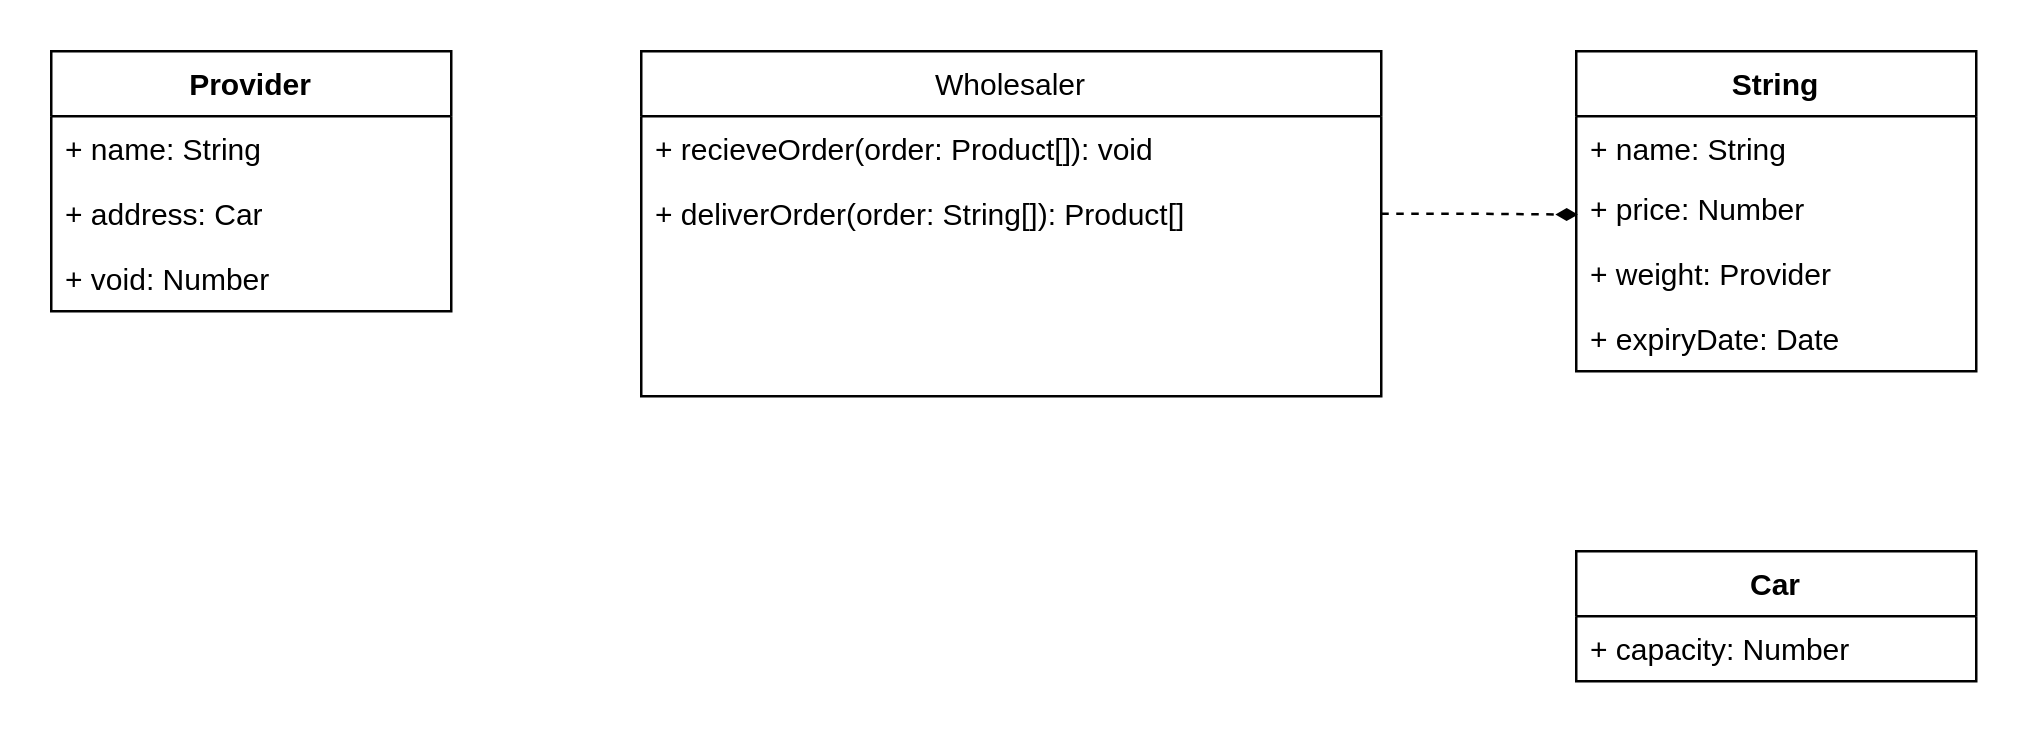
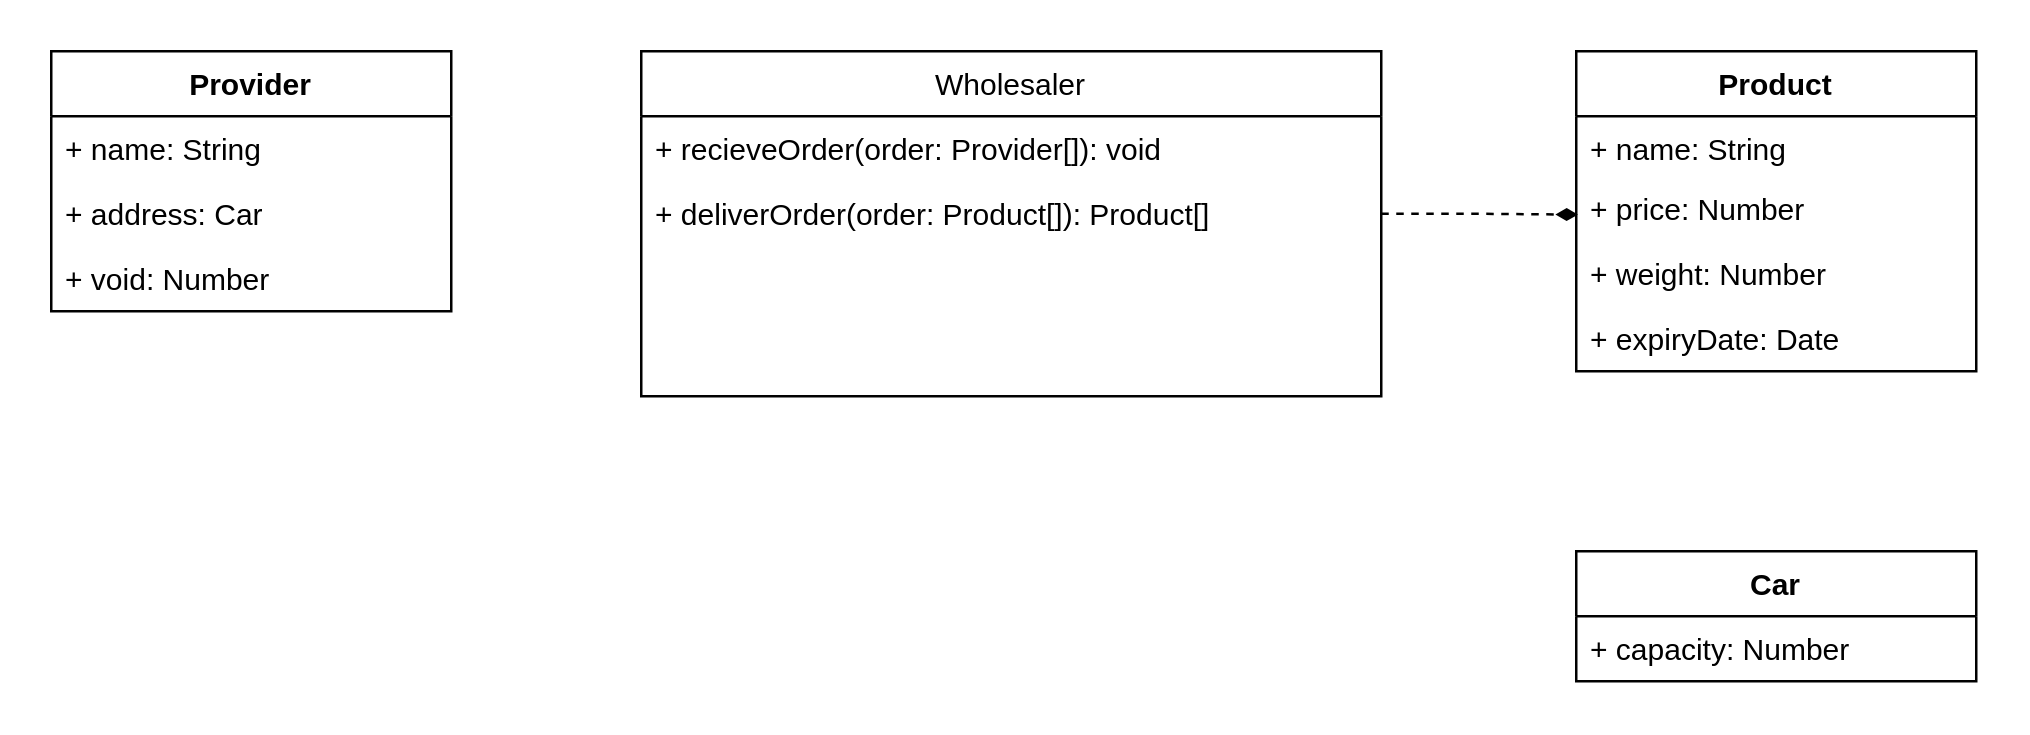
node "String": label "String" -> "Product"
node "+ recieveOrder(order: Product[]): void": label "+ recieveOrder(order: Product[]): void" -> "+ recieveOrder(order: Provider[]): void"
node "+ deliverOrder(order: String[]): Product[]": label "+ deliverOrder(order: String[]): Product[]" -> "+ deliverOrder(order: Product[]): Product[]"
node "+ weight: Provider": label "+ weight: Provider" -> "+ weight: Number"
